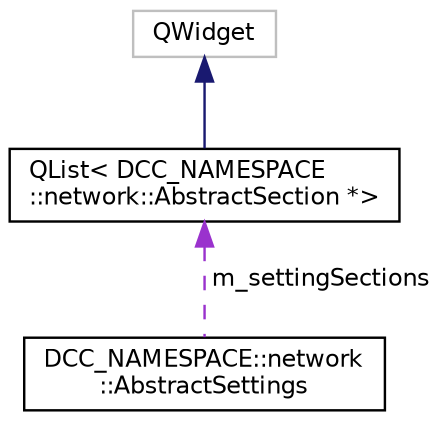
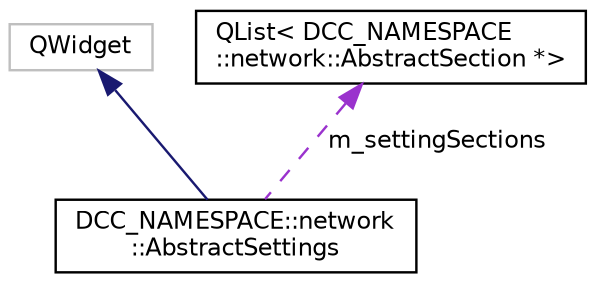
edge "QList< DCC_NAMESPACE ::network::AbstractSection *>" -> "QWidget": now "DCC_NAMESPACE::network ::AbstractSettings" -> "QWidget"
